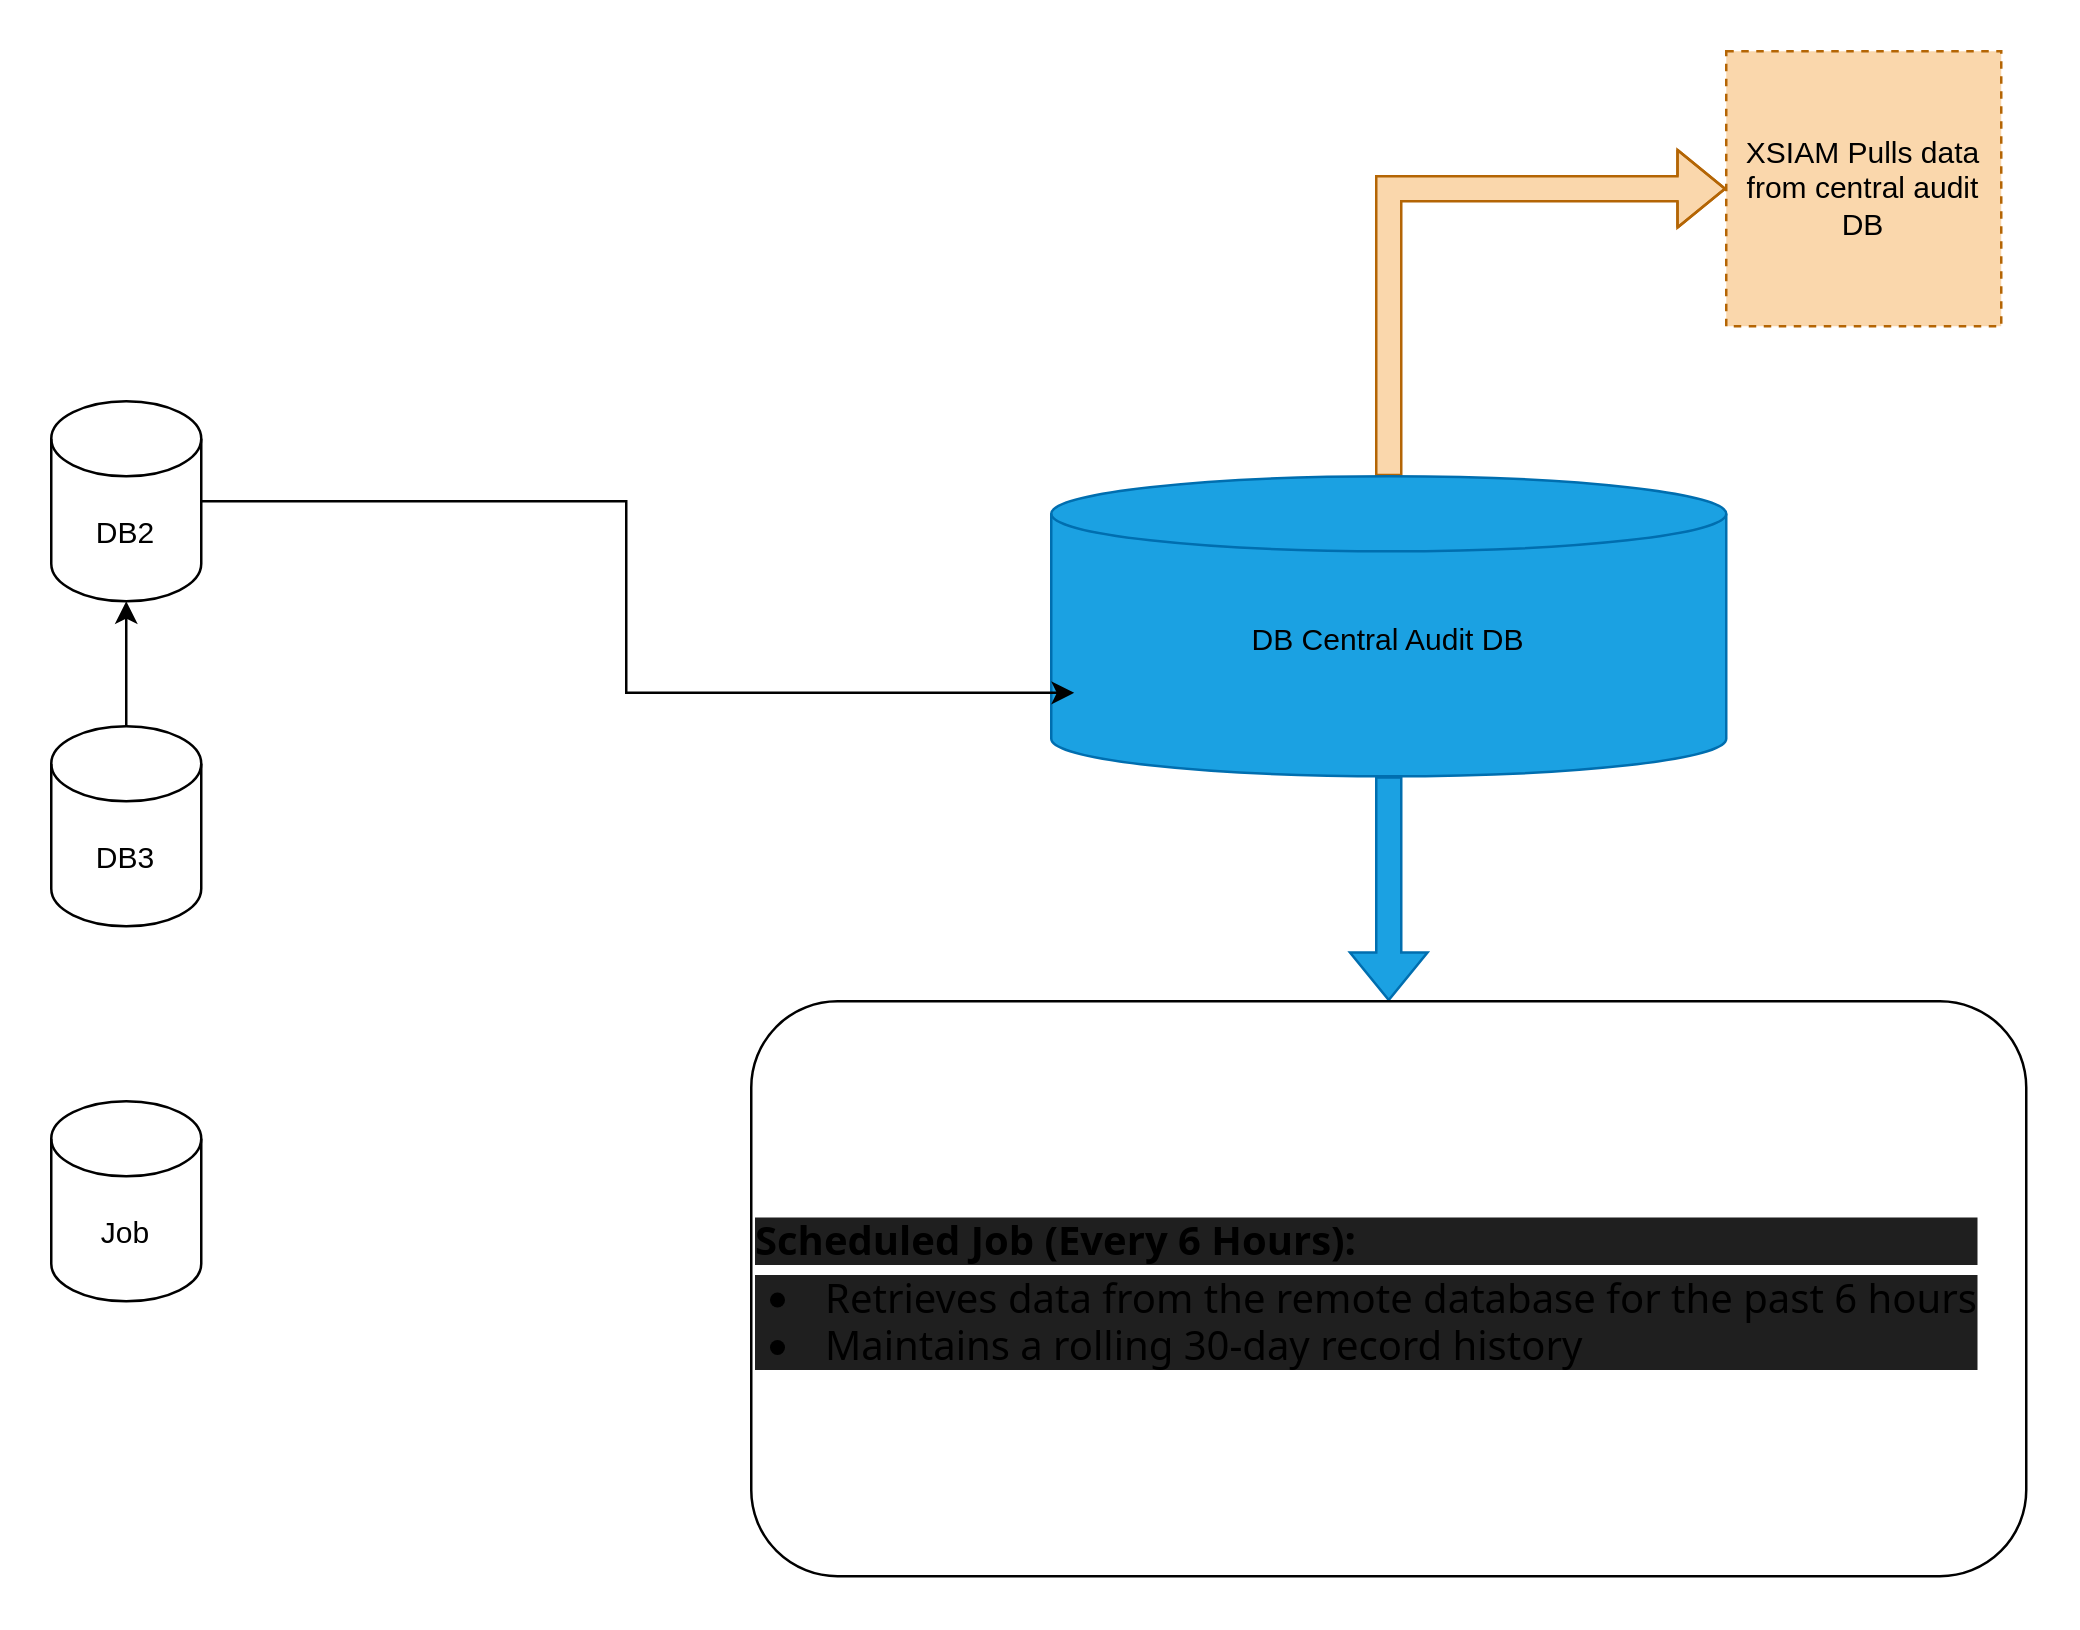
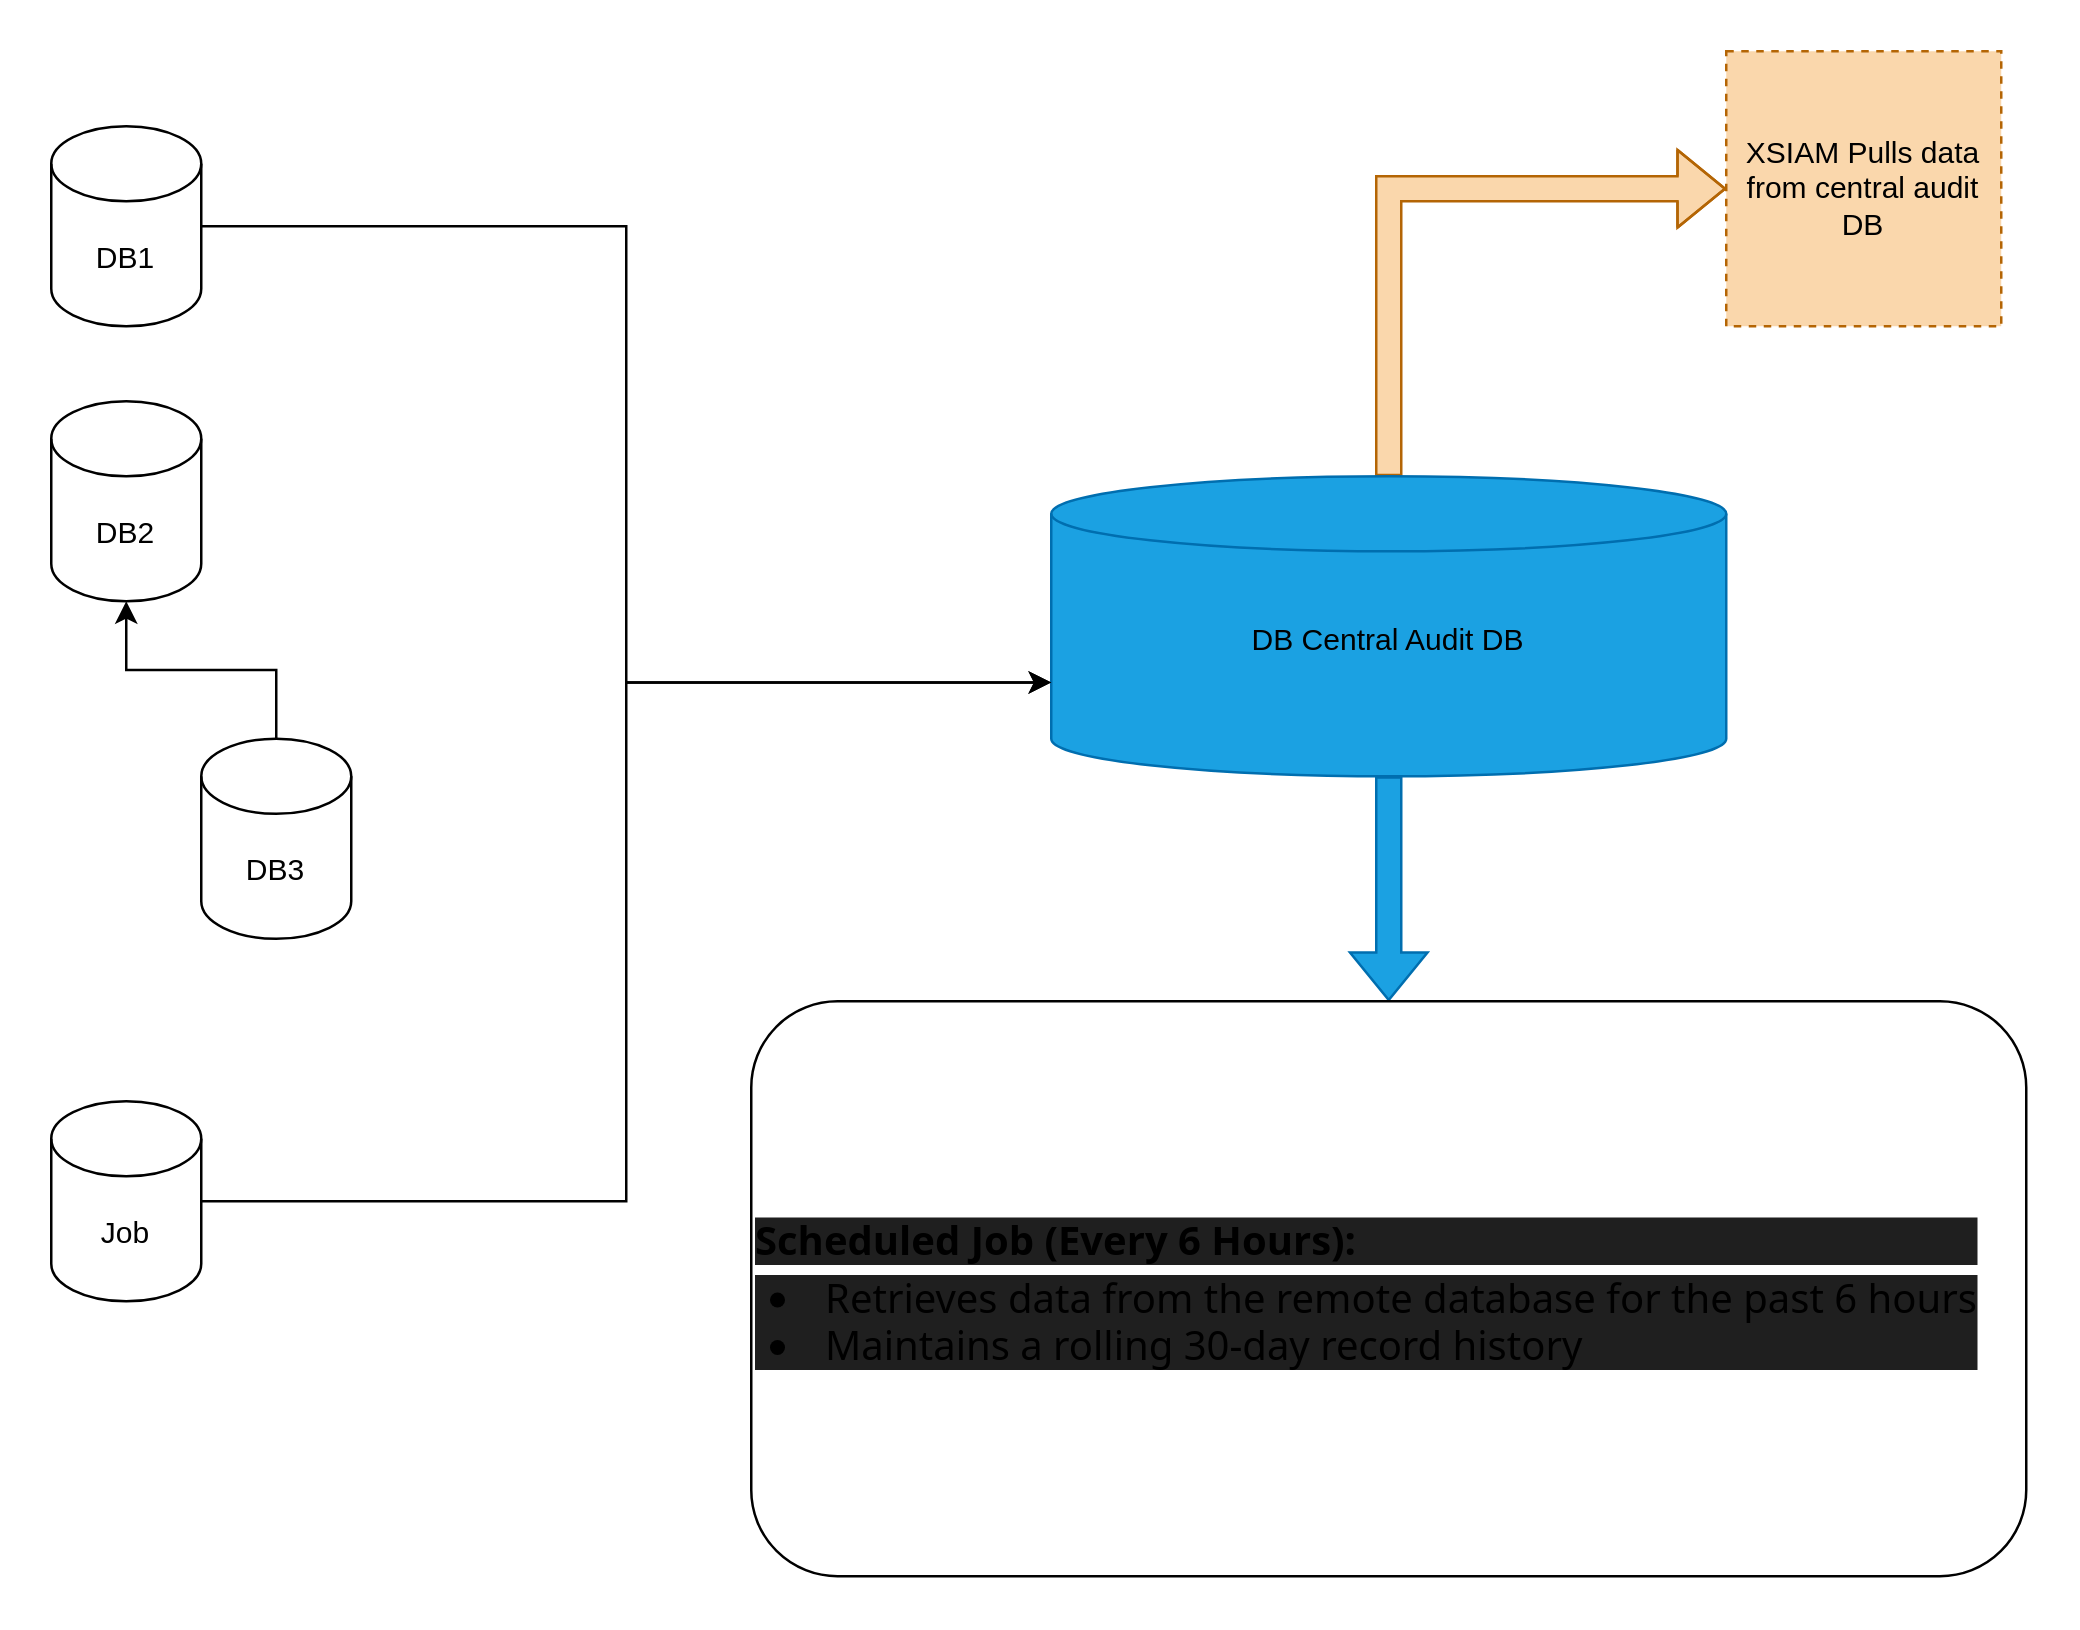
node "DB1": added
edge "DB1" -> "DB Central Audit DB": added
edge "DB2" -> "DB Central Audit DB": removed
node "DB3": moved (126, 826) -> (276, 839)
edge "Job" -> "DB Central Audit DB": added
